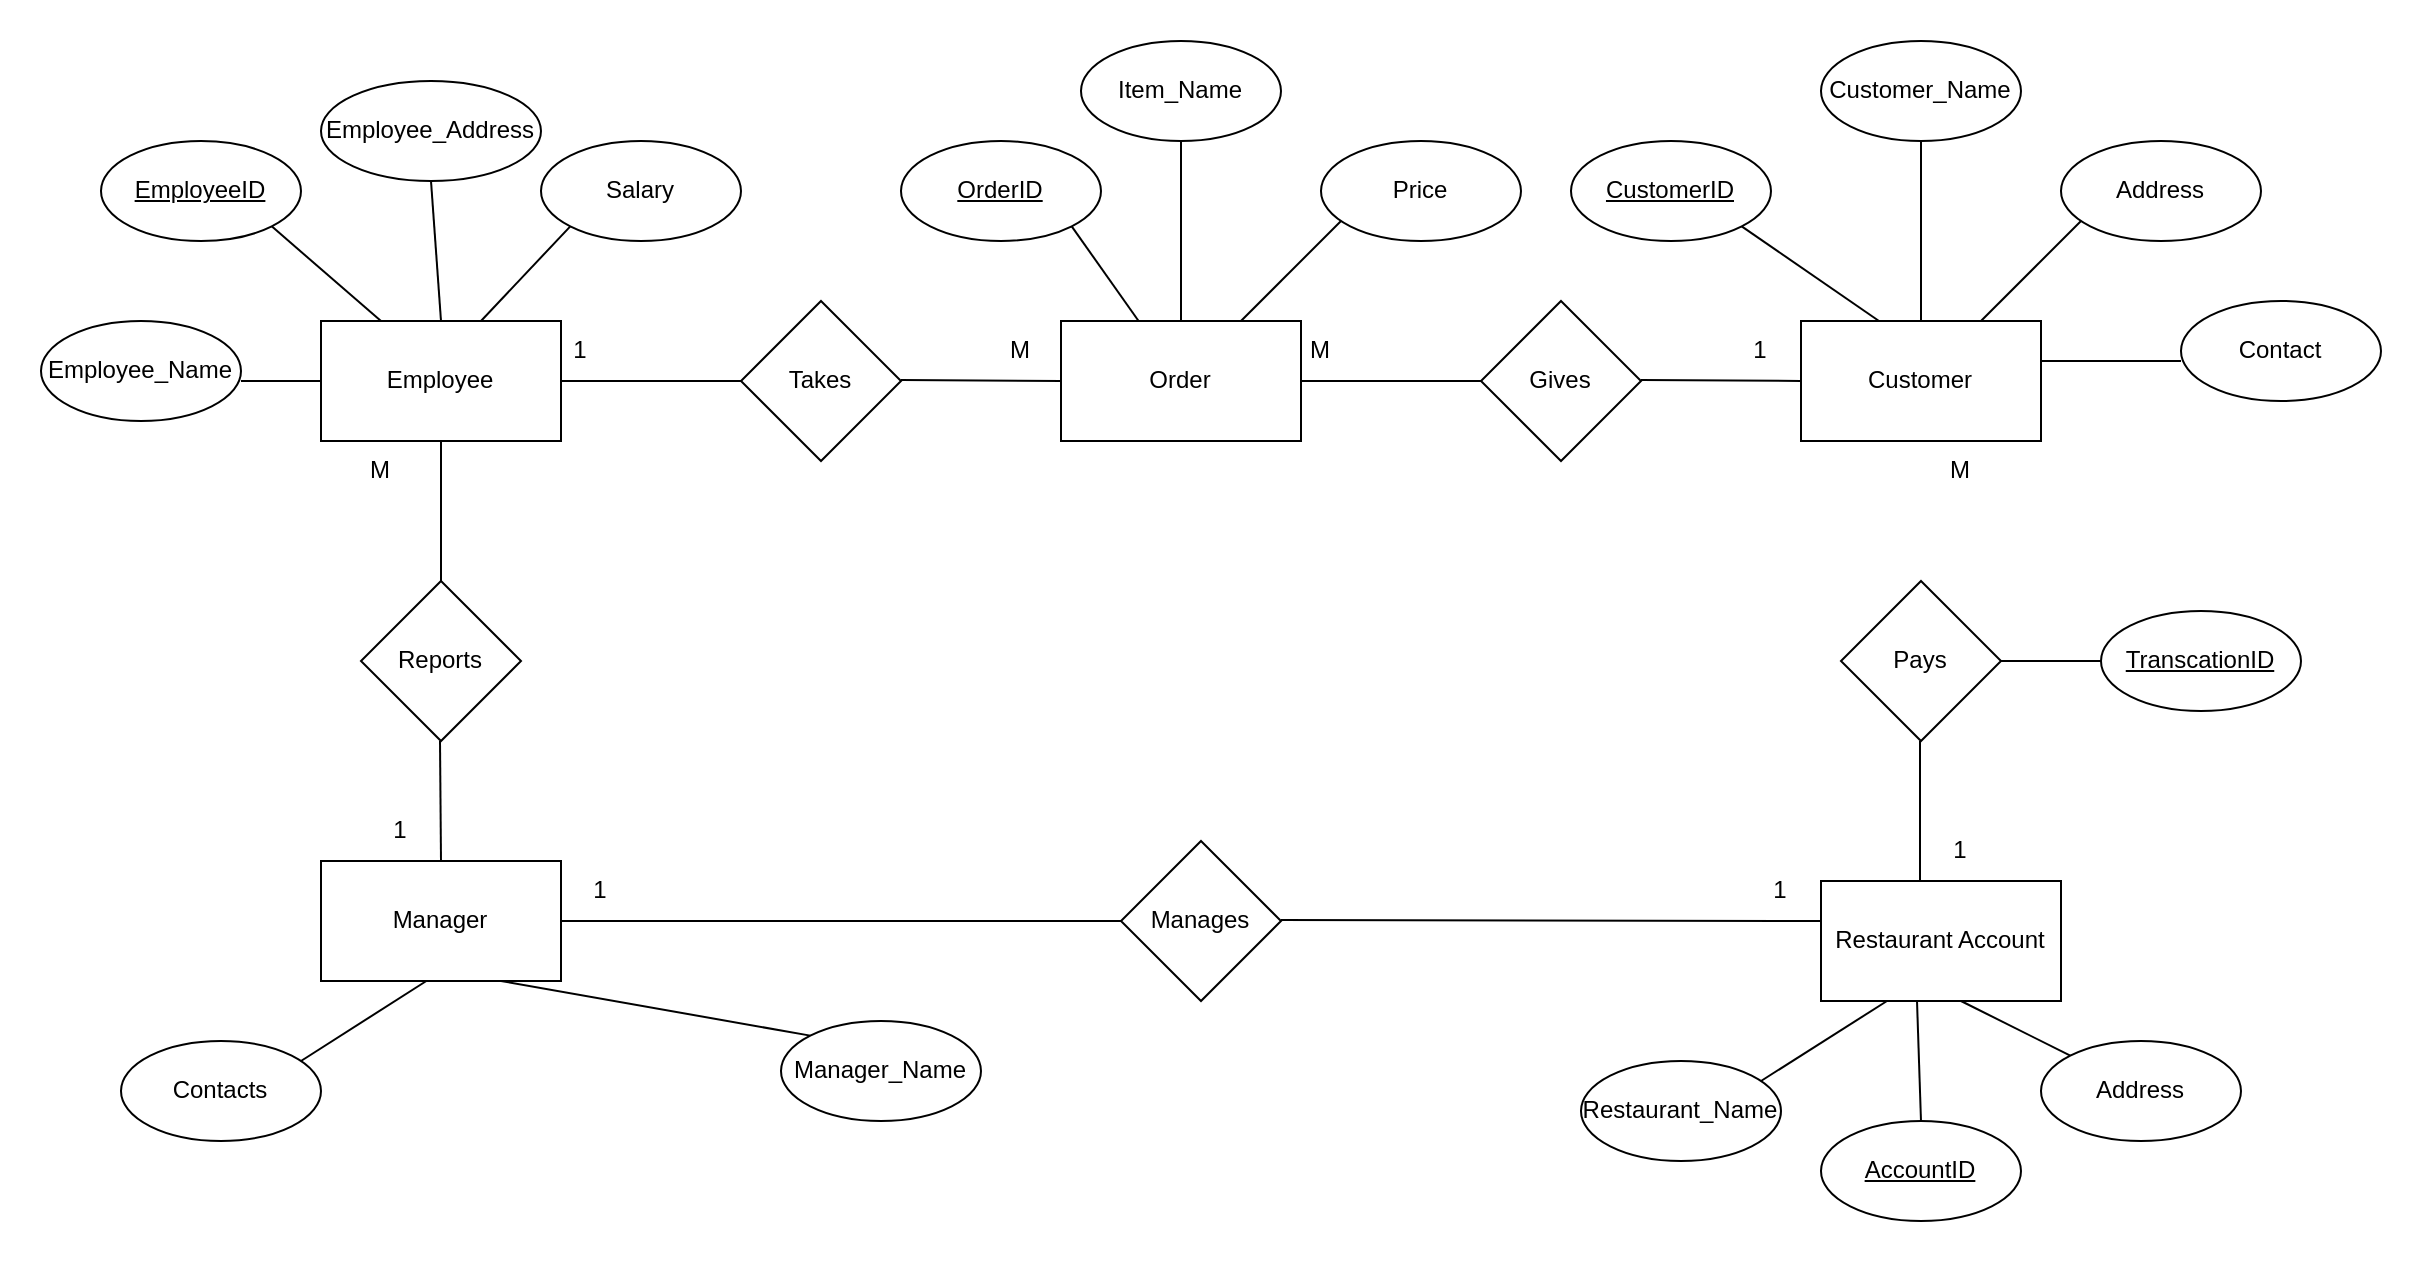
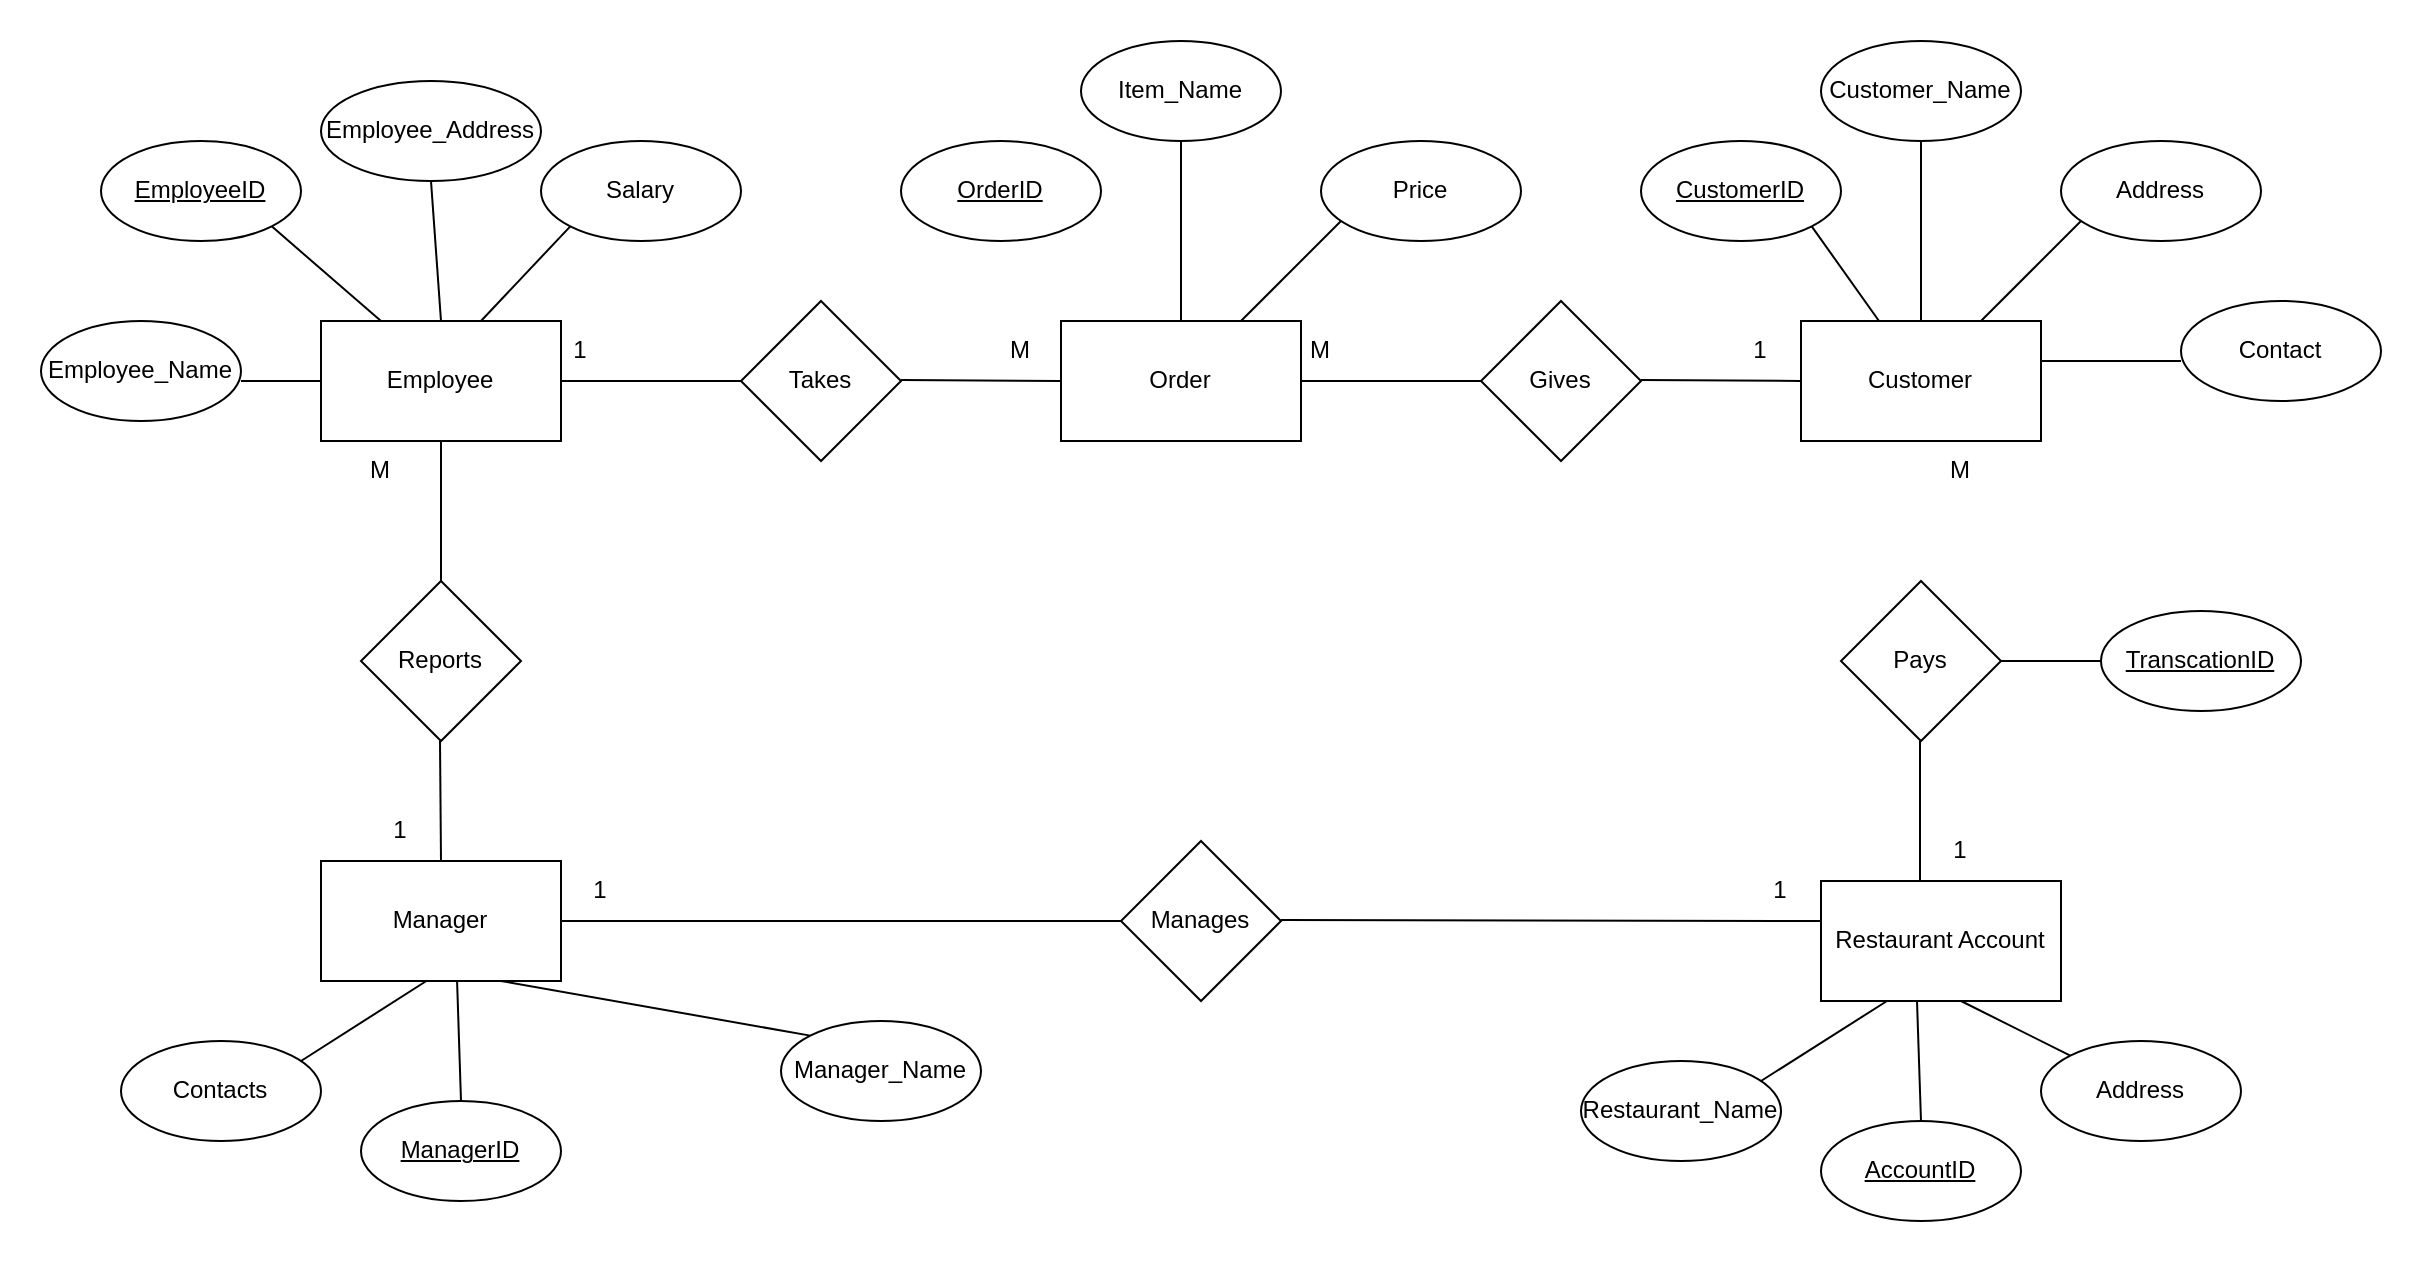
node "CustomerID": moved (1671, 191) -> (1741, 191)
edge "OrderID" -- "Order": removed
edge "Manager" -- "ManagerID": added
node "ManagerID": added
